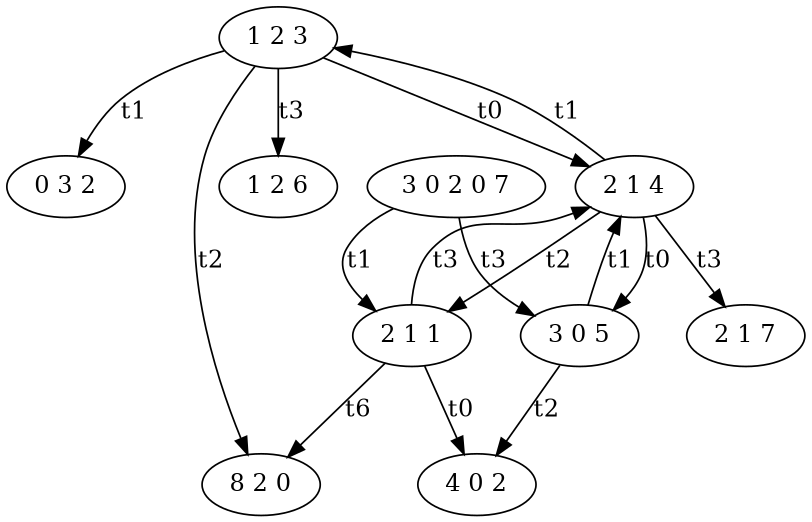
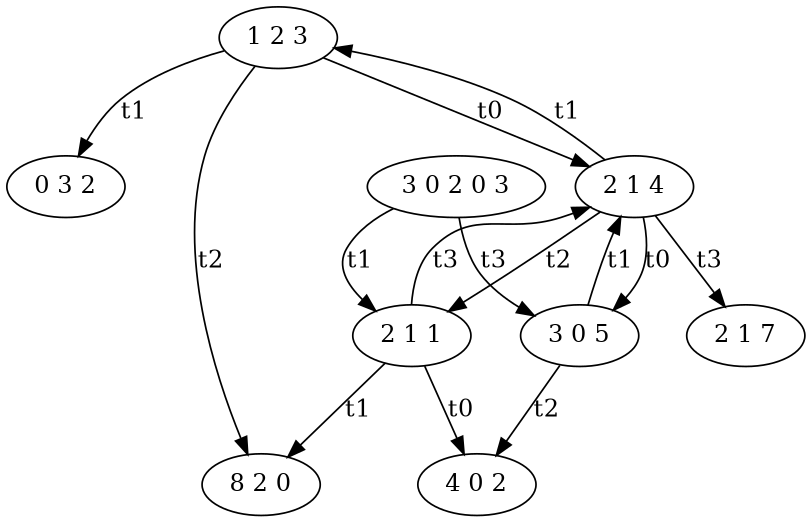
node "1 2 6": removed
node "3 0 2 0 7": label "3 0 2 0 7" -> "3 0 2 0 3"
edge "2 1 1" -> "8 2 0": label "t6" -> "t1"
